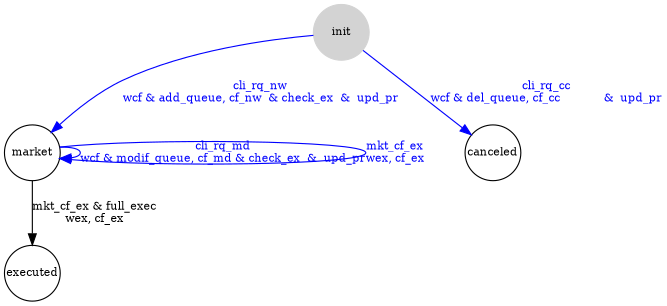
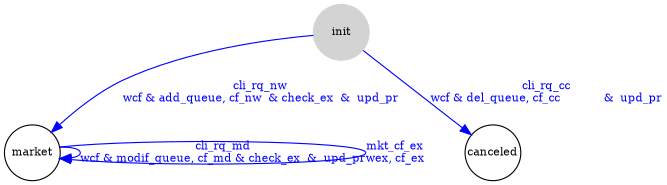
node "executed": removed
